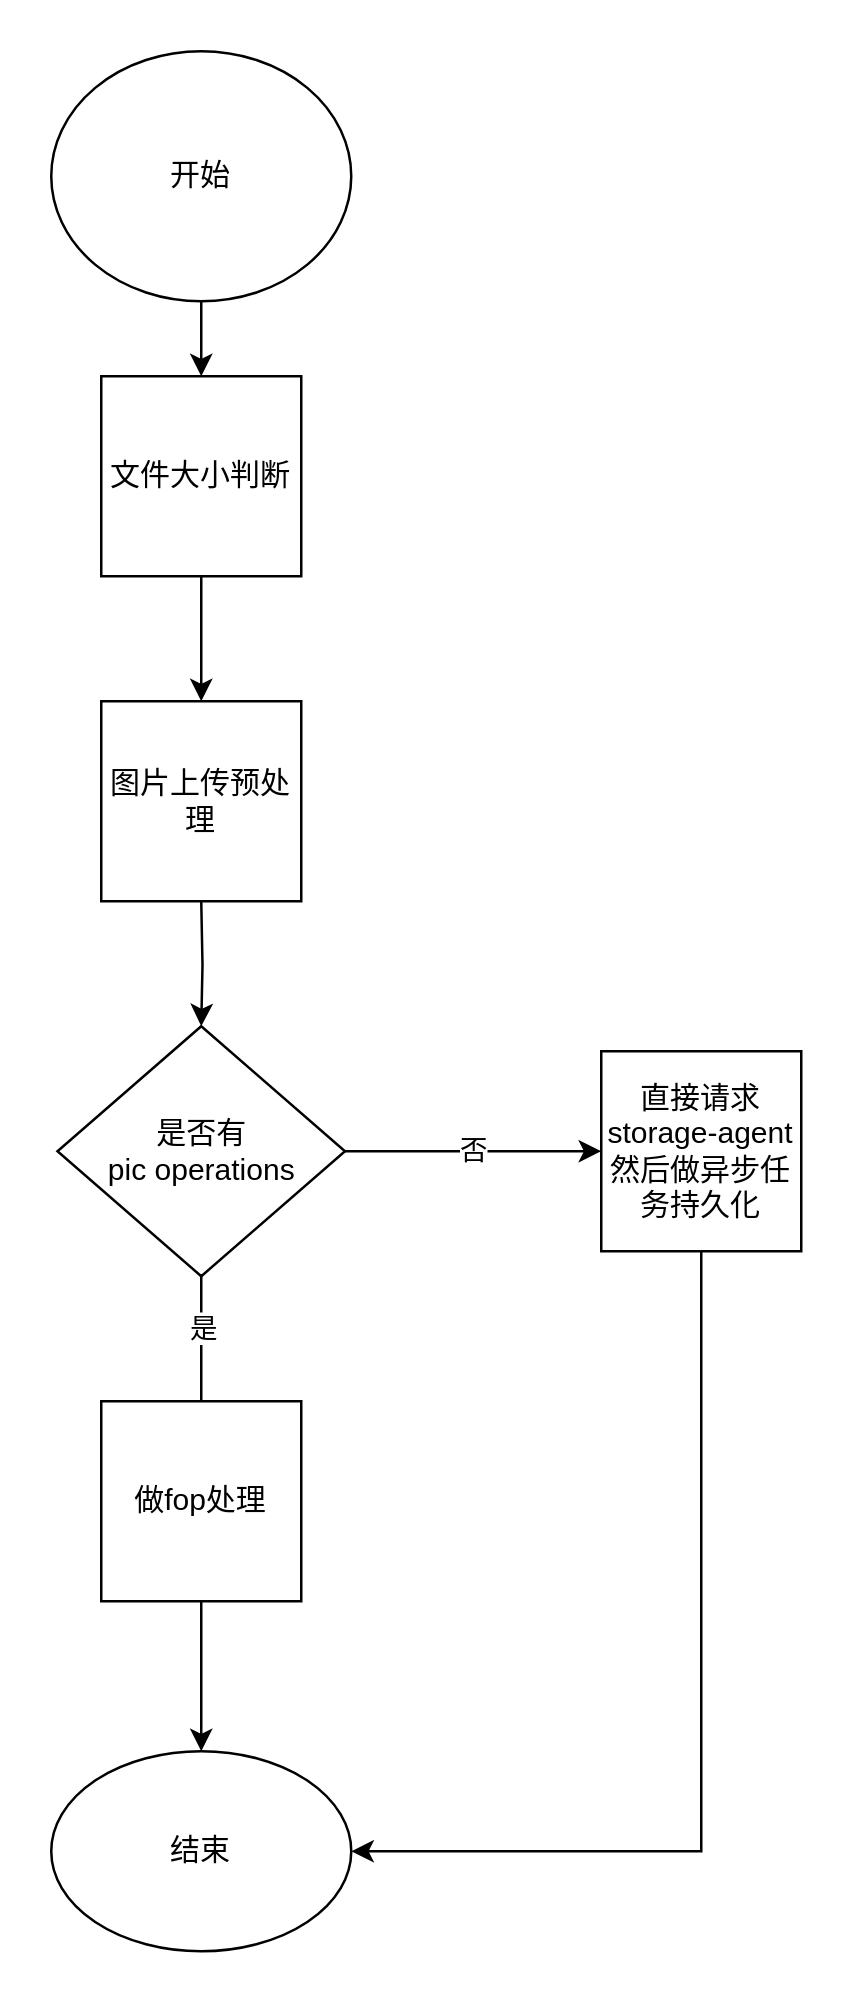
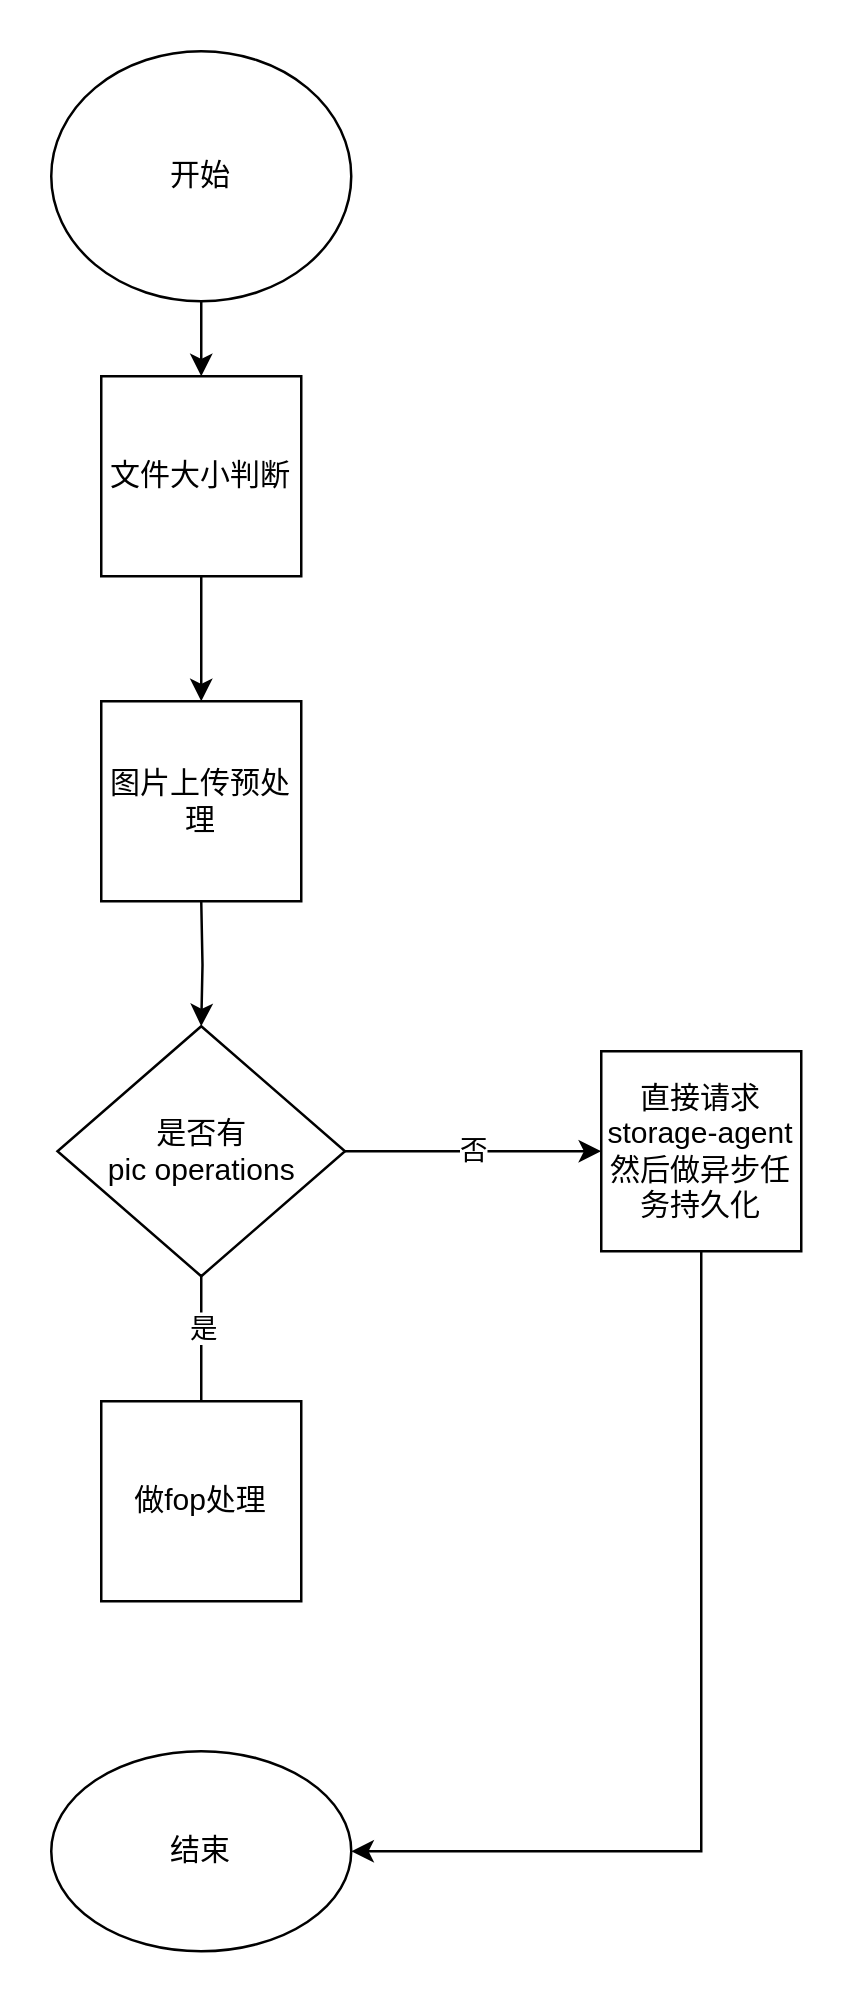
edge "做fop处理" -> "结束": removed
